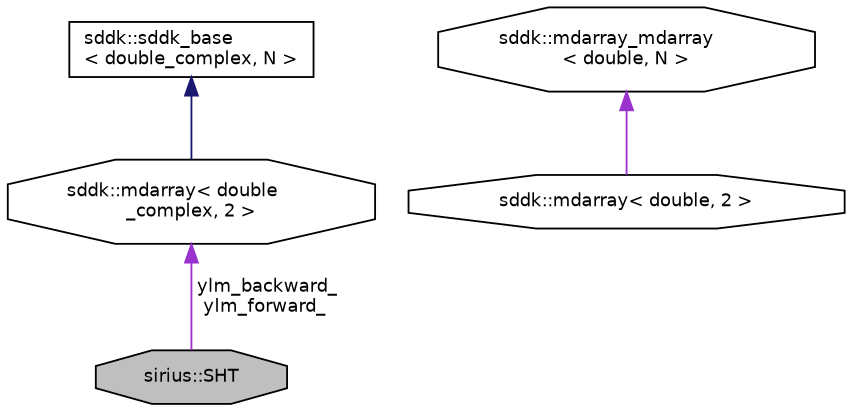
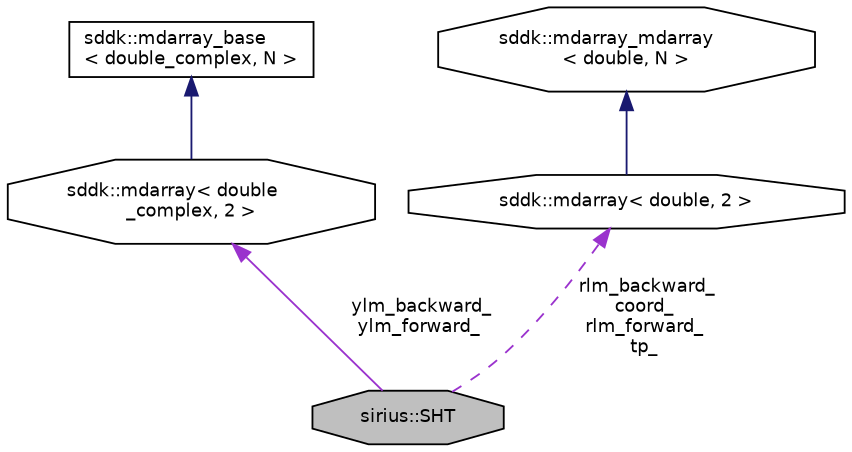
node "sddk::sddk_base < double_complex, N >": label "sddk::sddk_base < double_complex, N >" -> "sddk::mdarray_base < double_complex, N >"
edge "sddk::mdarray< double, 2 >" -> "sddk::mdarray_mdarray < double, N >": color darkorchid3 -> midnightblue
edge "sirius::SHT" -> "sddk::mdarray< double, 2 >": added, label "rlm_backward_ coord_ rlm_forward_ tp_"
